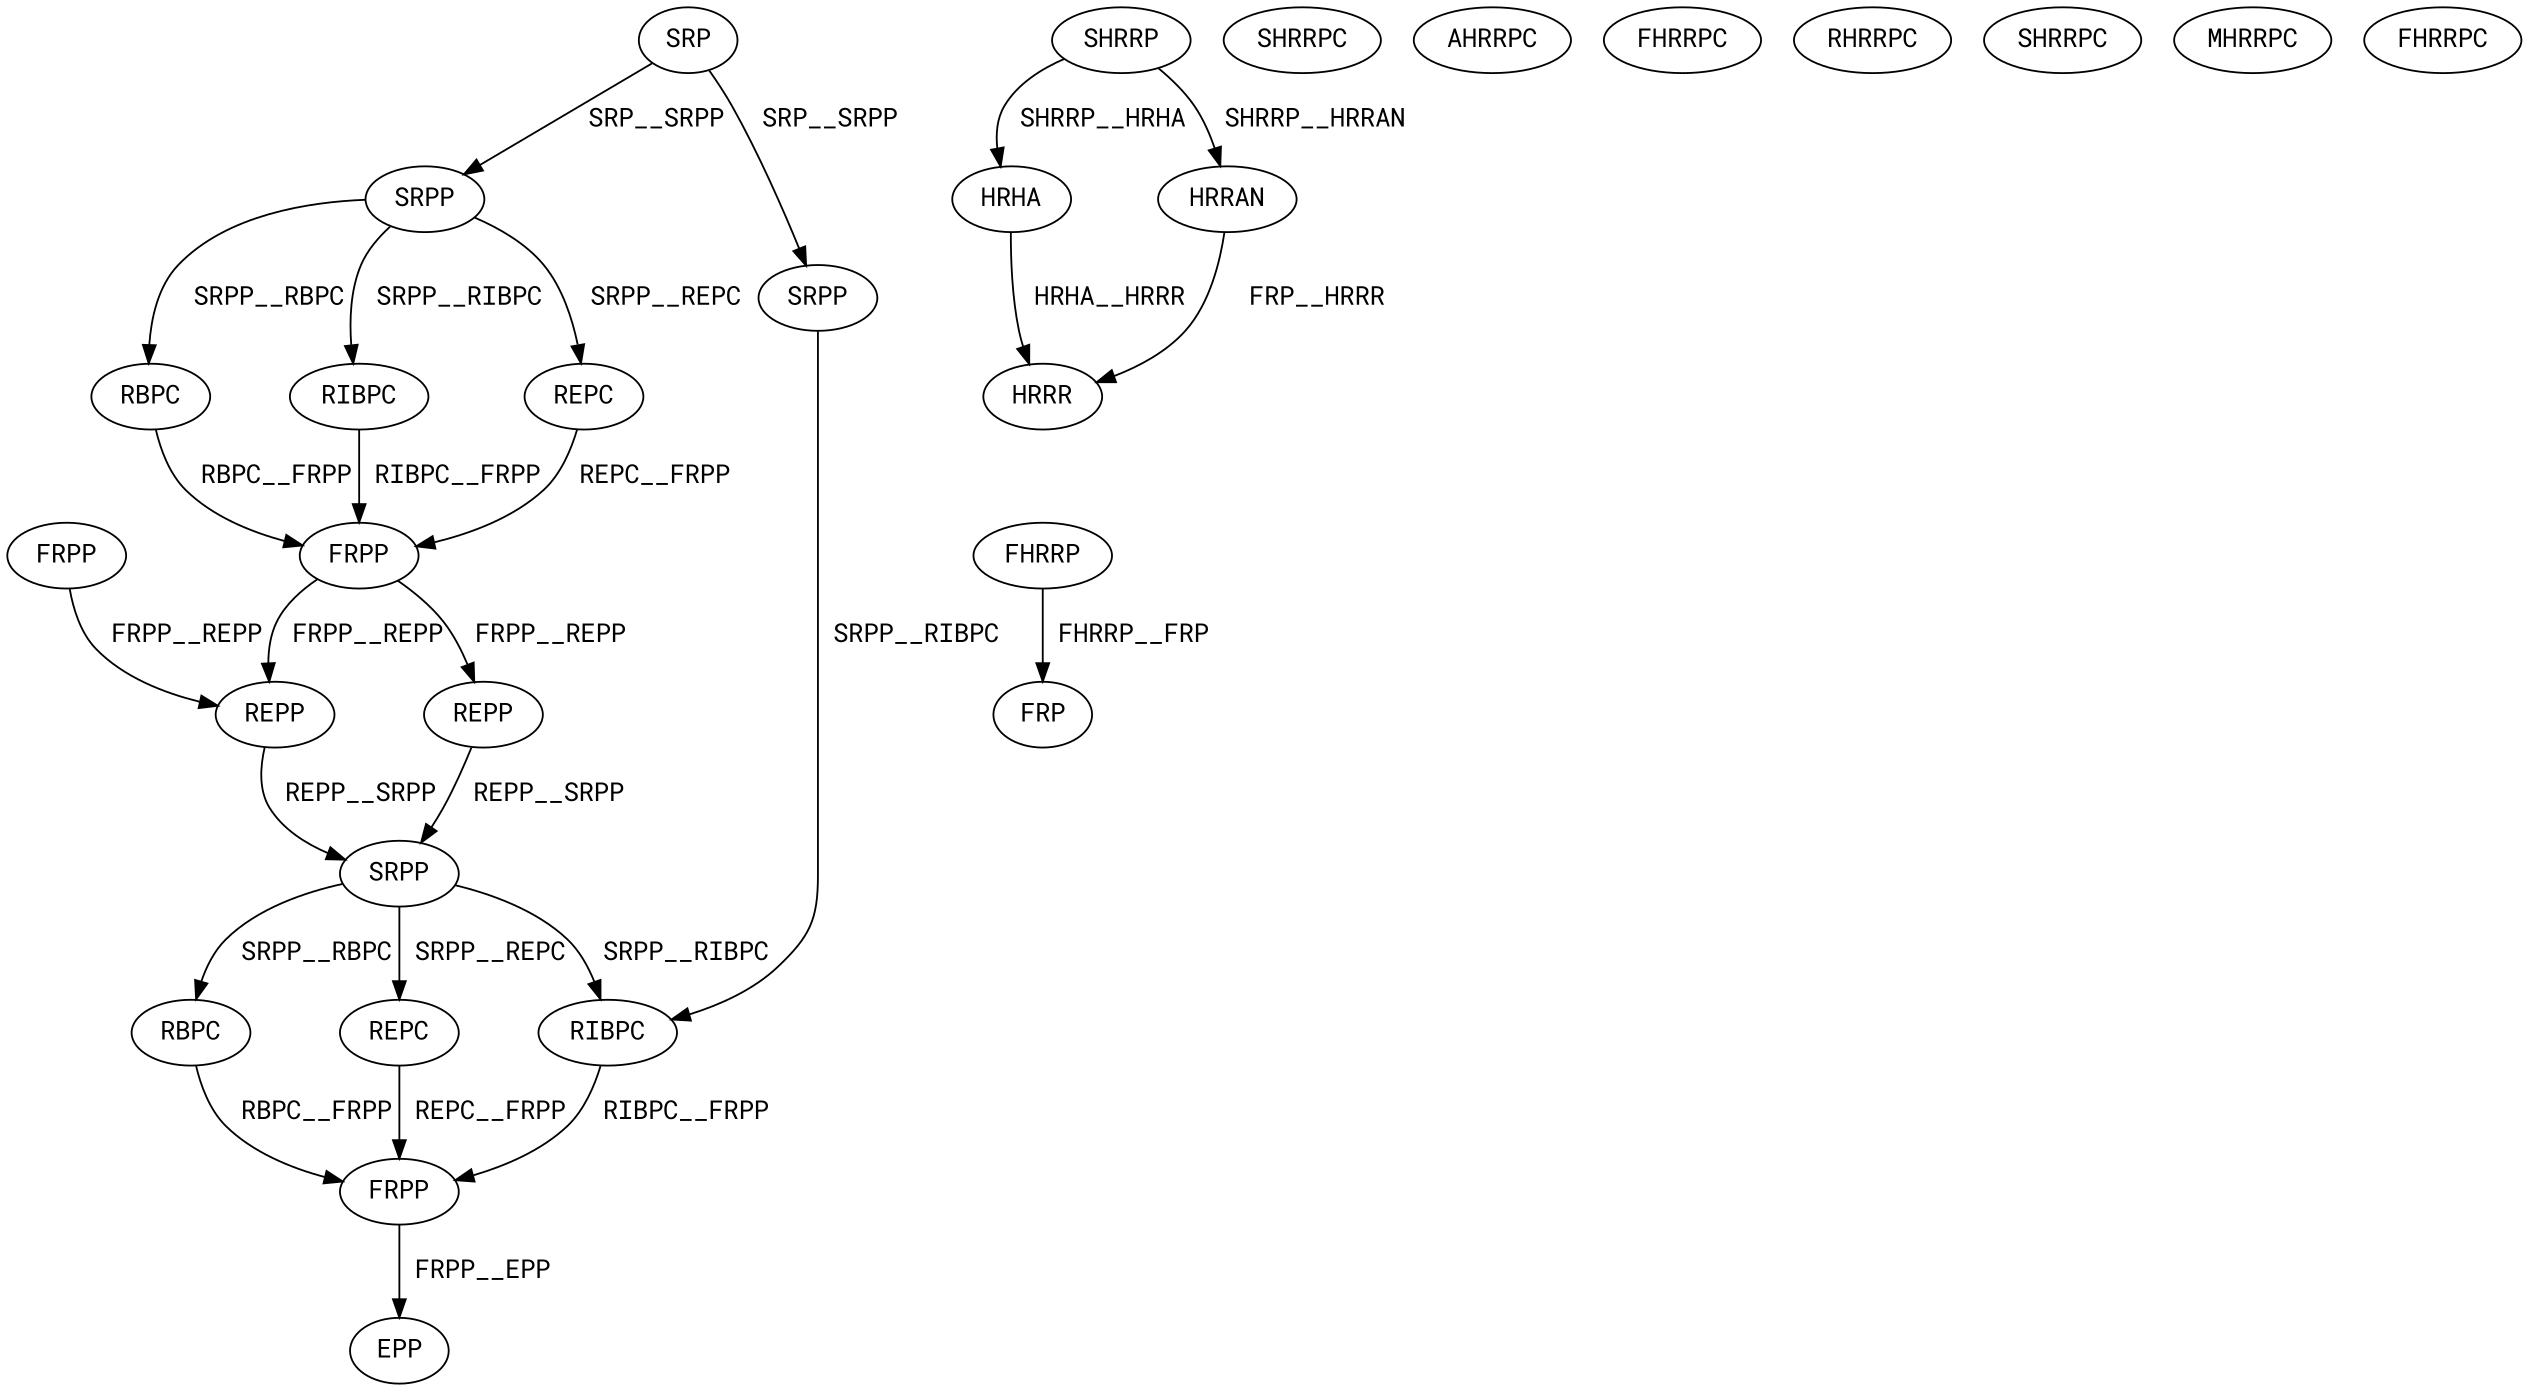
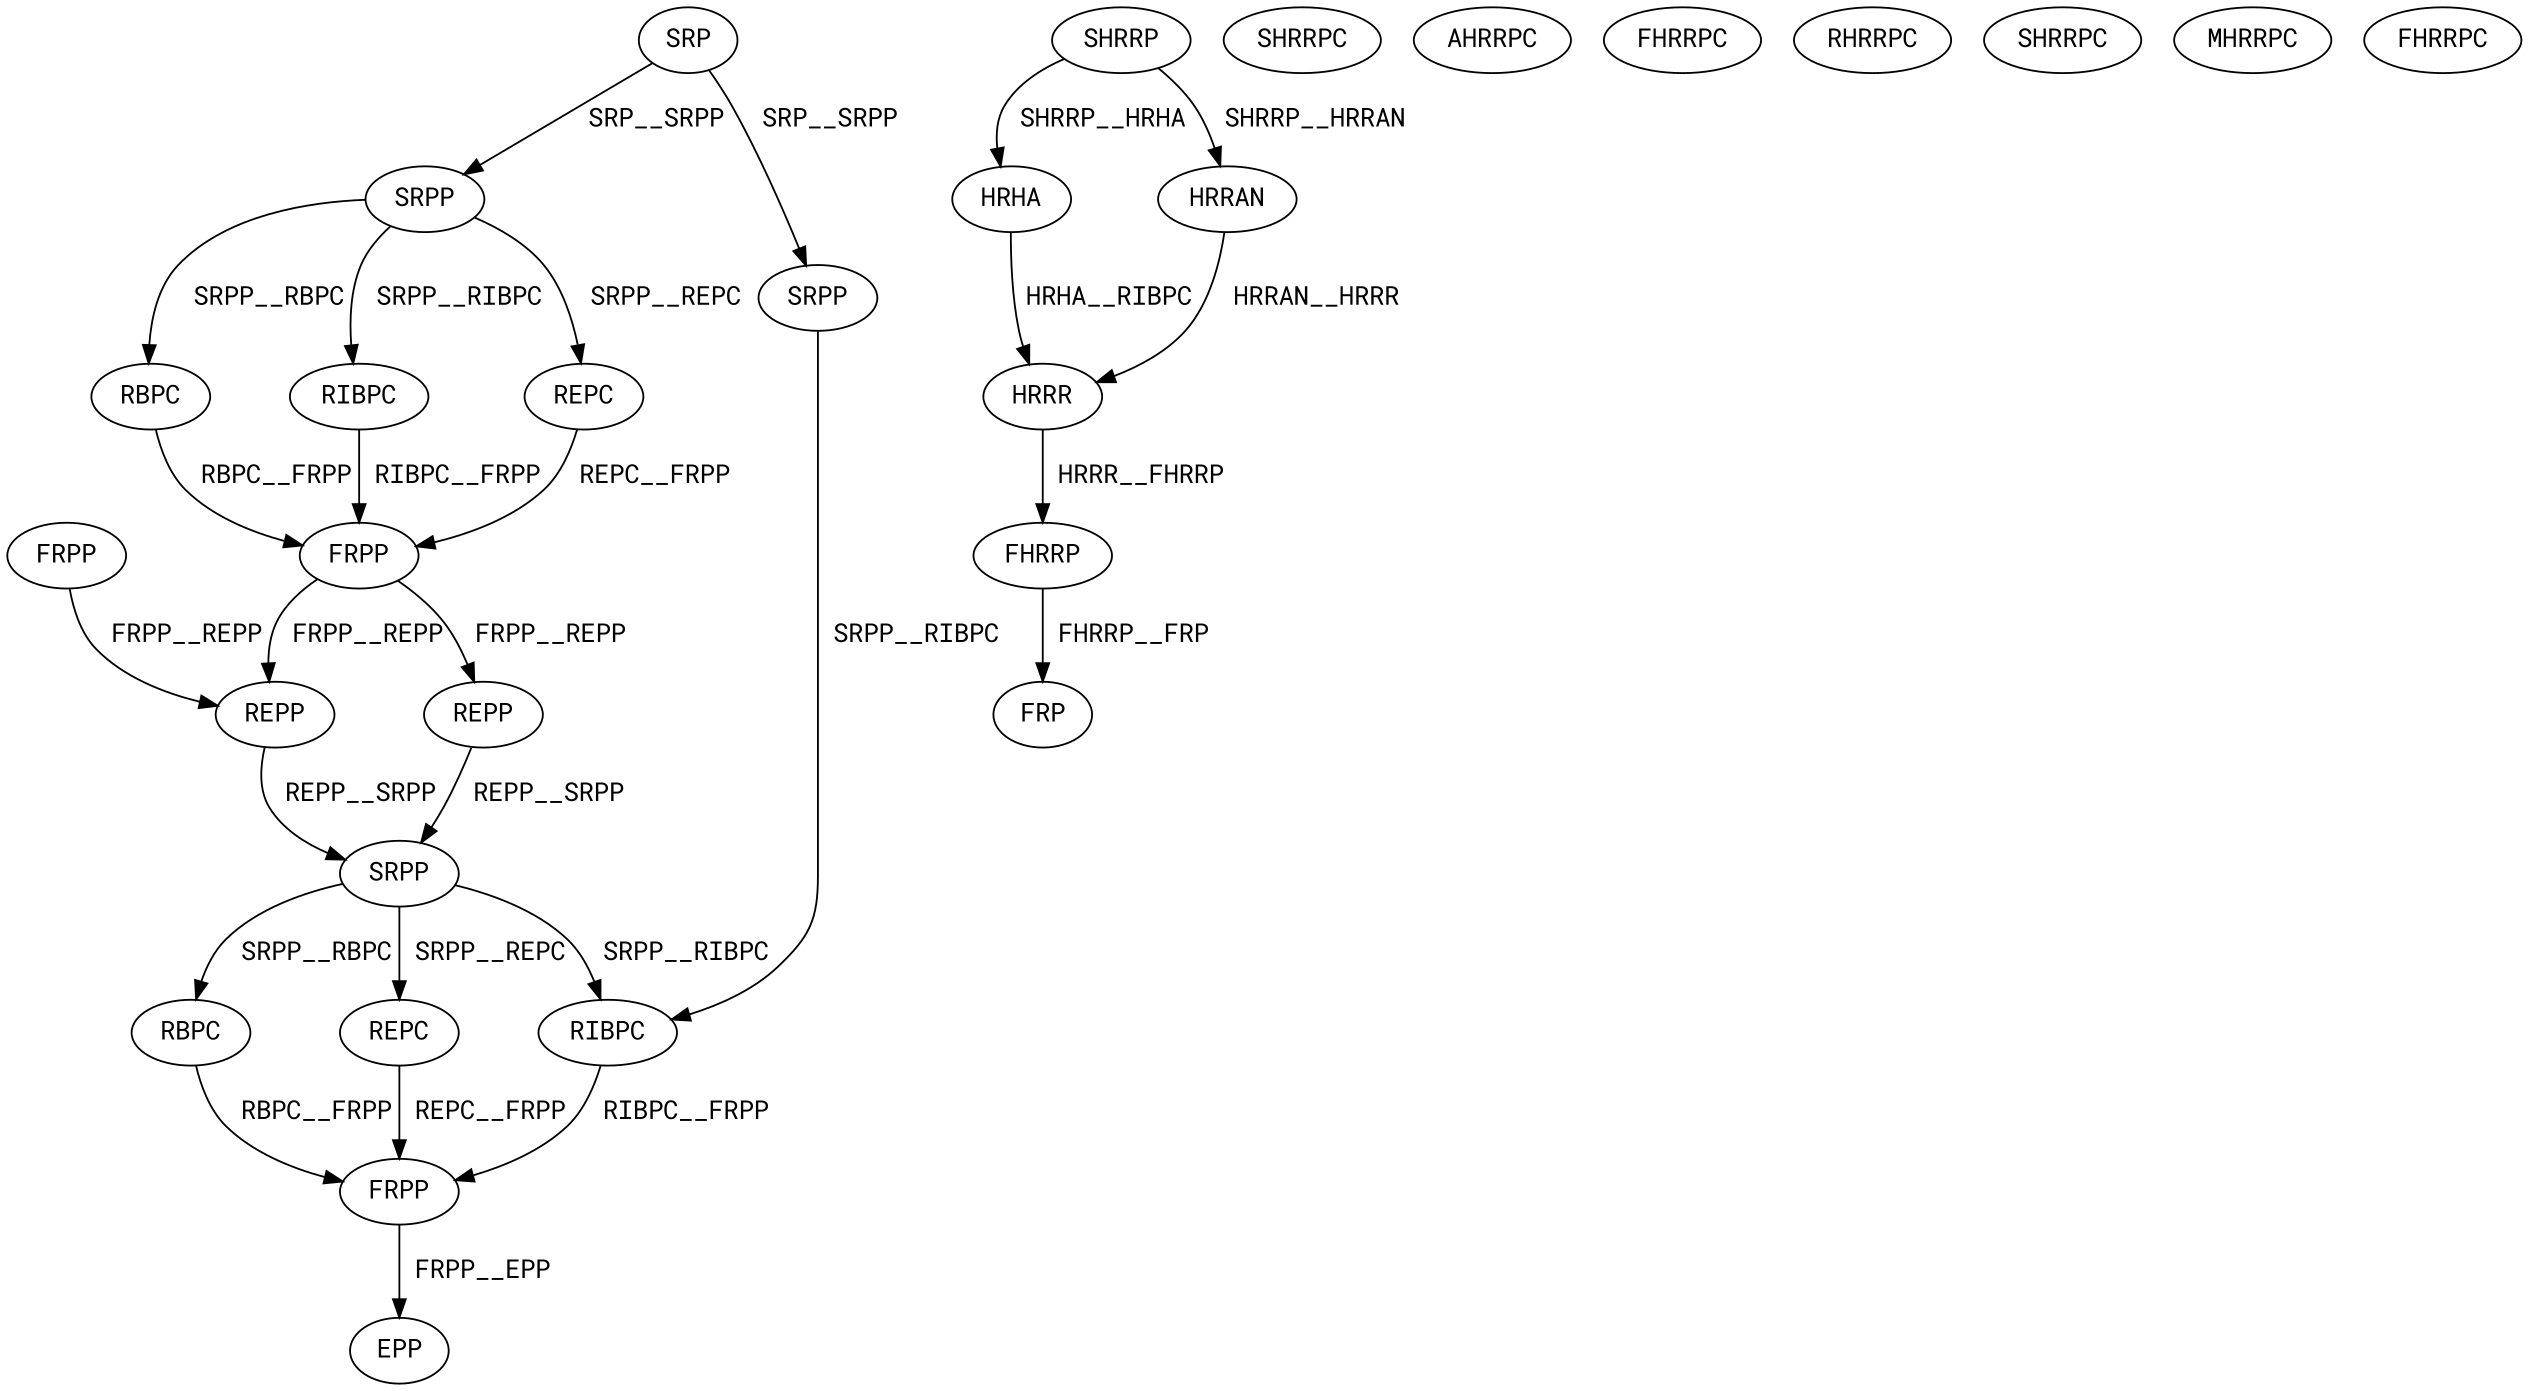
edge "HRHA" -> "HRRR": label " HRHA__HRRR" -> " HRHA__RIBPC"
edge "HRRAN" -> "HRRR": label " FRP__HRRR" -> " HRRAN__HRRR"
edge "HRRR" -> "FHRRP": added, label "HRRR__FHRRP"
